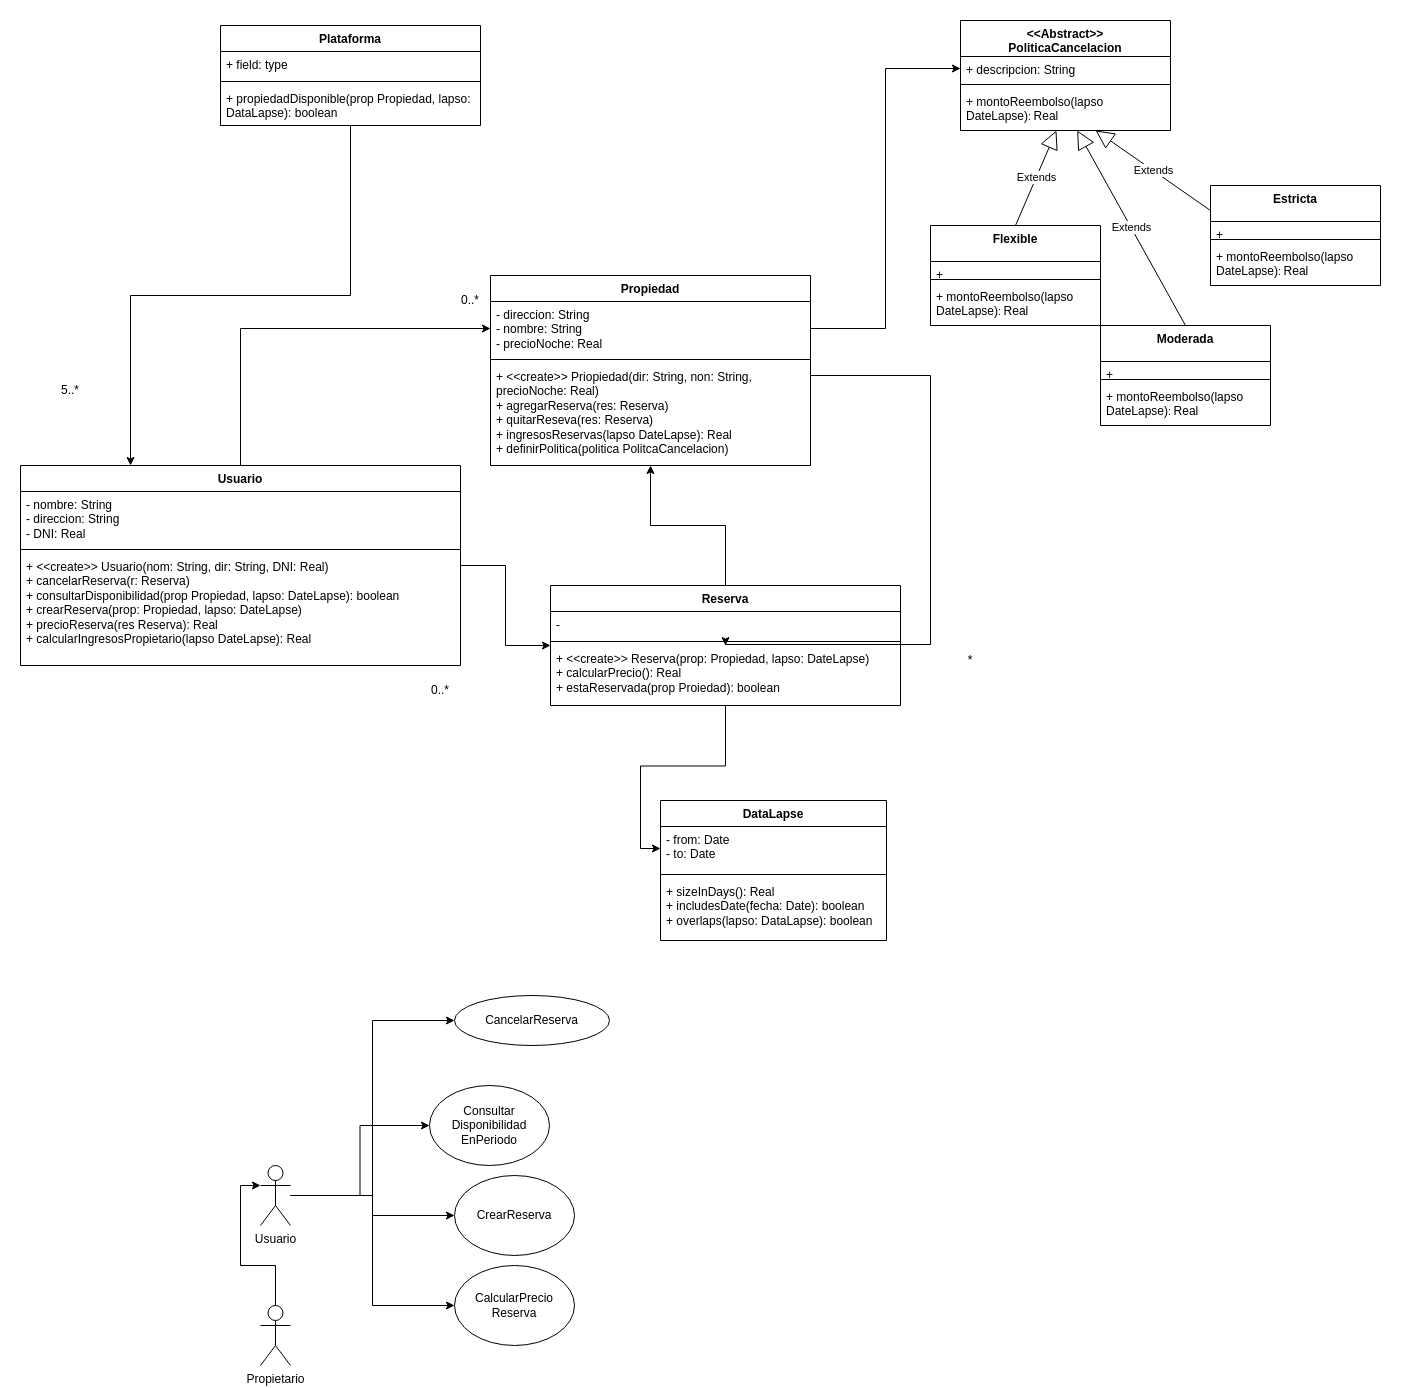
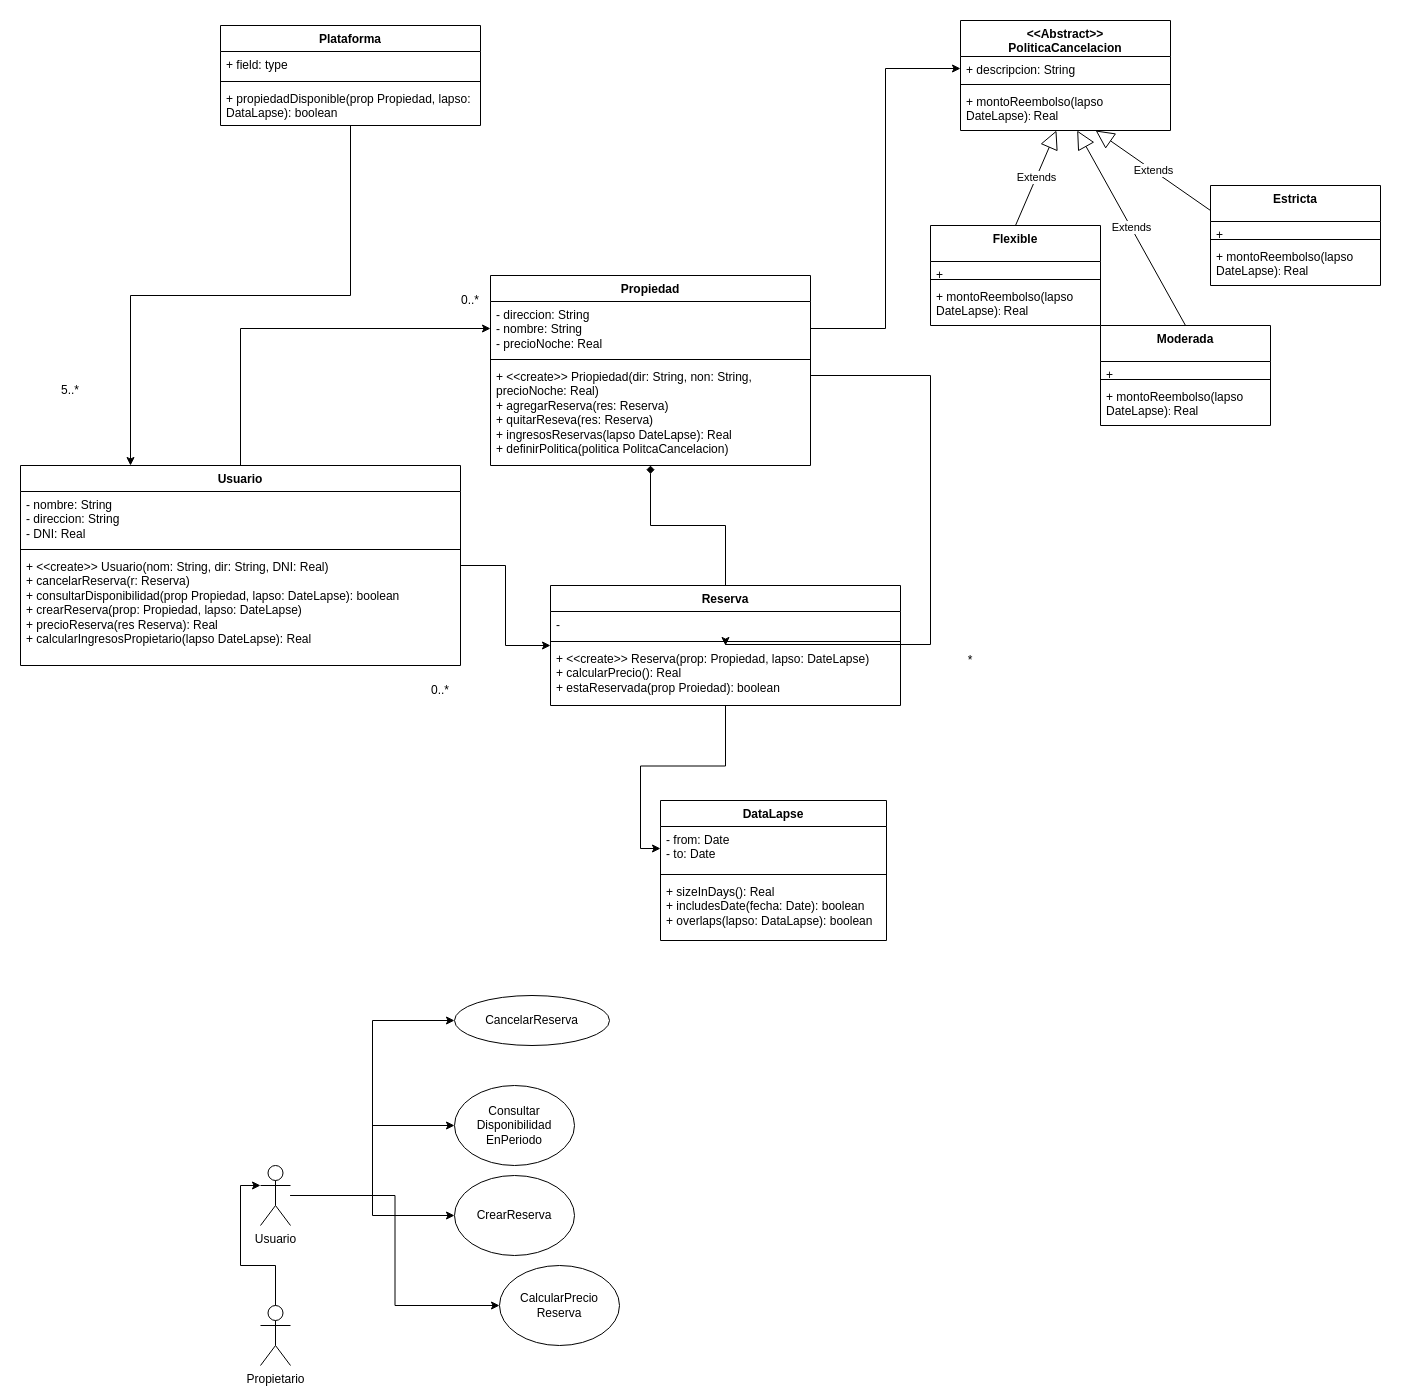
edge "Reserva" -> "Propiedad": arrowhead classic -> diamond
node "Consultar Disponibilidad EnPeriodo": moved (490, 1126) -> (515, 1126)
node "CalcularPrecio Reserva": moved (515, 1306) -> (560, 1306)
